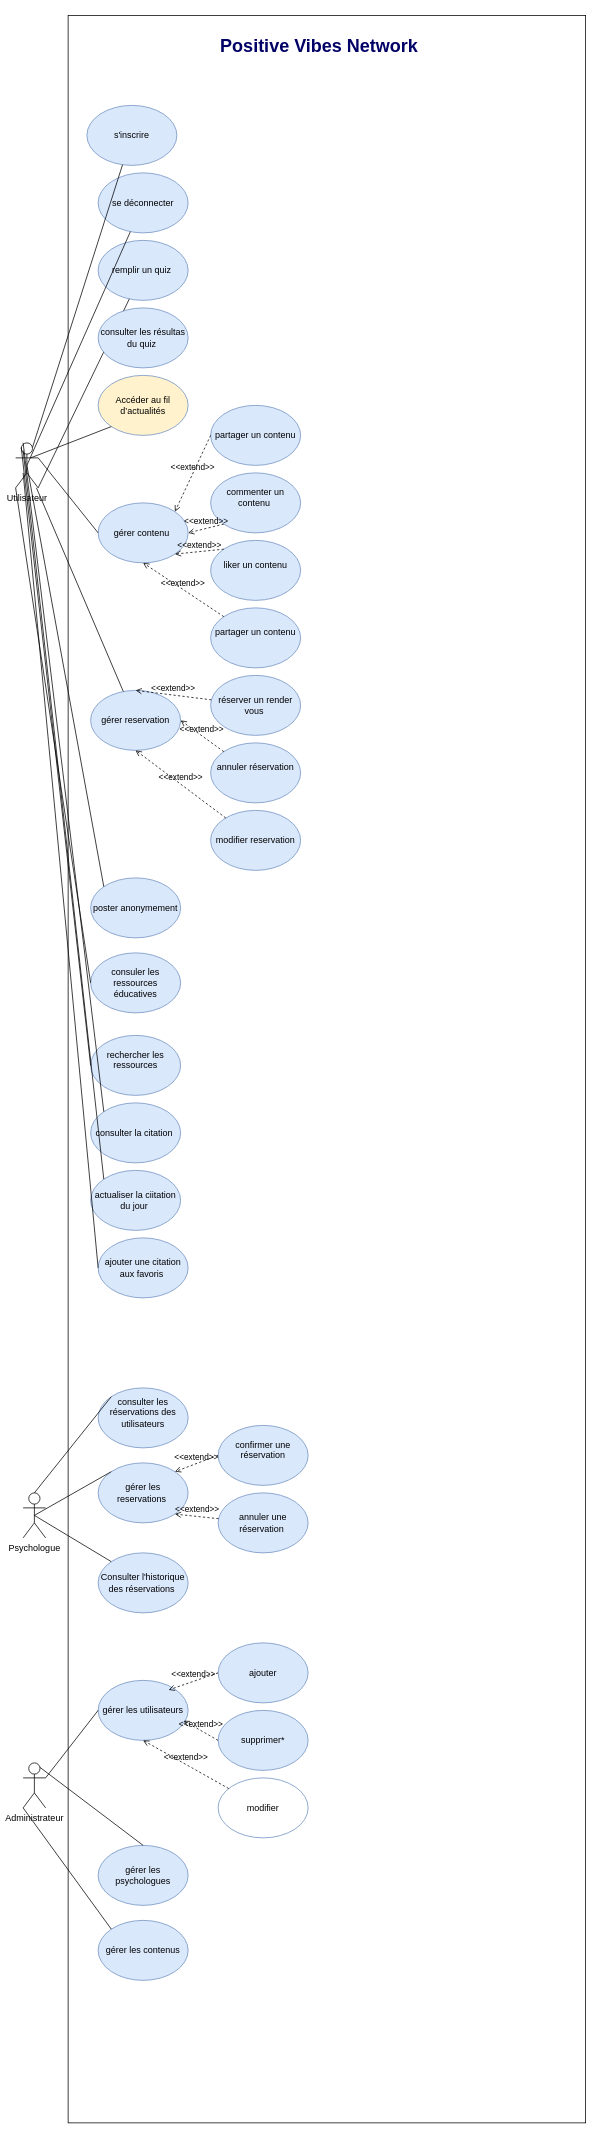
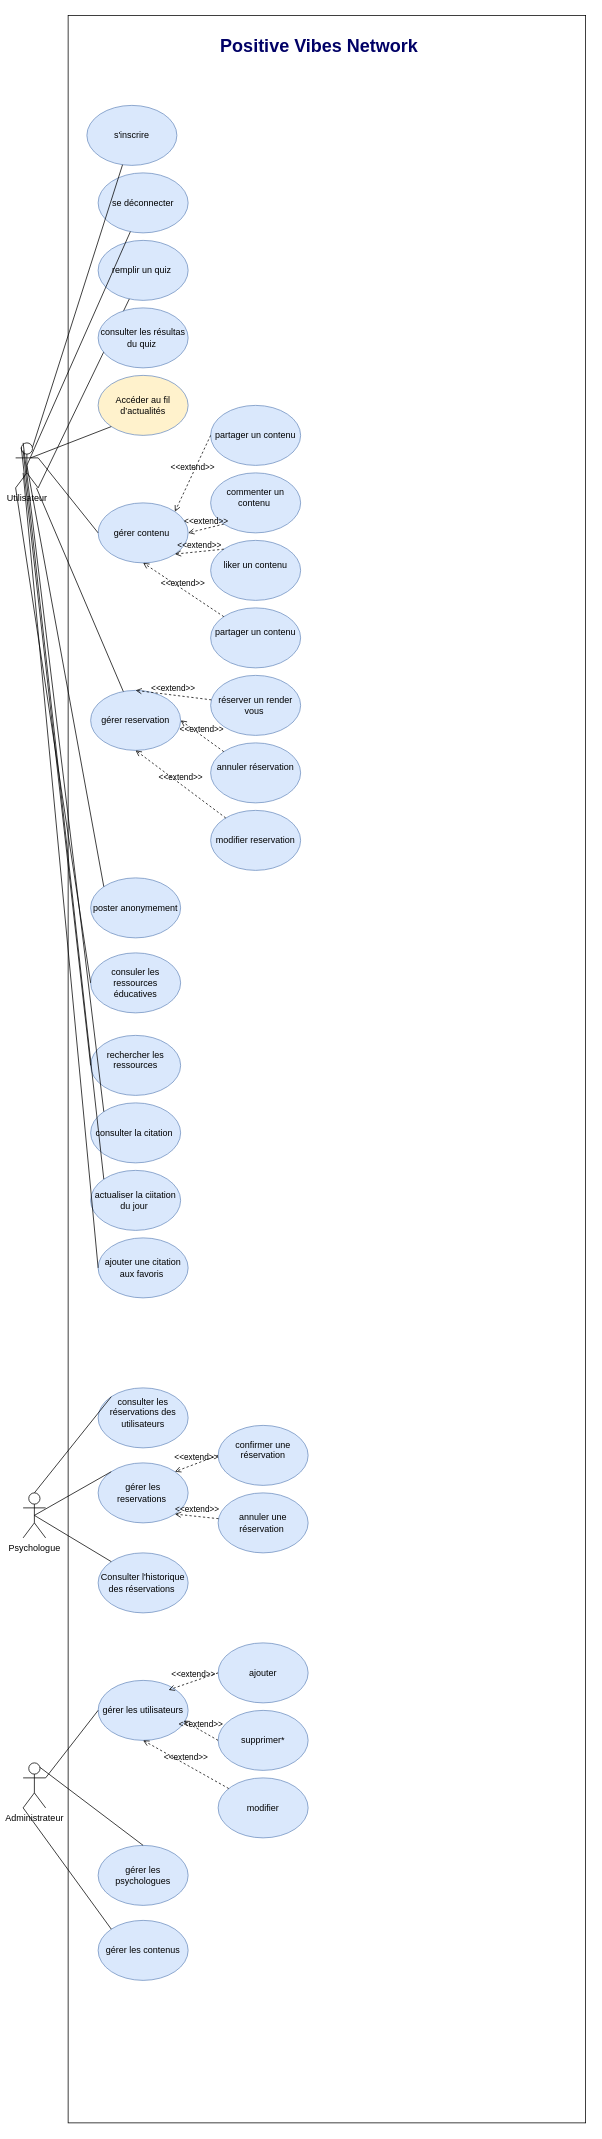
node "modifier": fillcolor #ffffff -> #dae8fc
